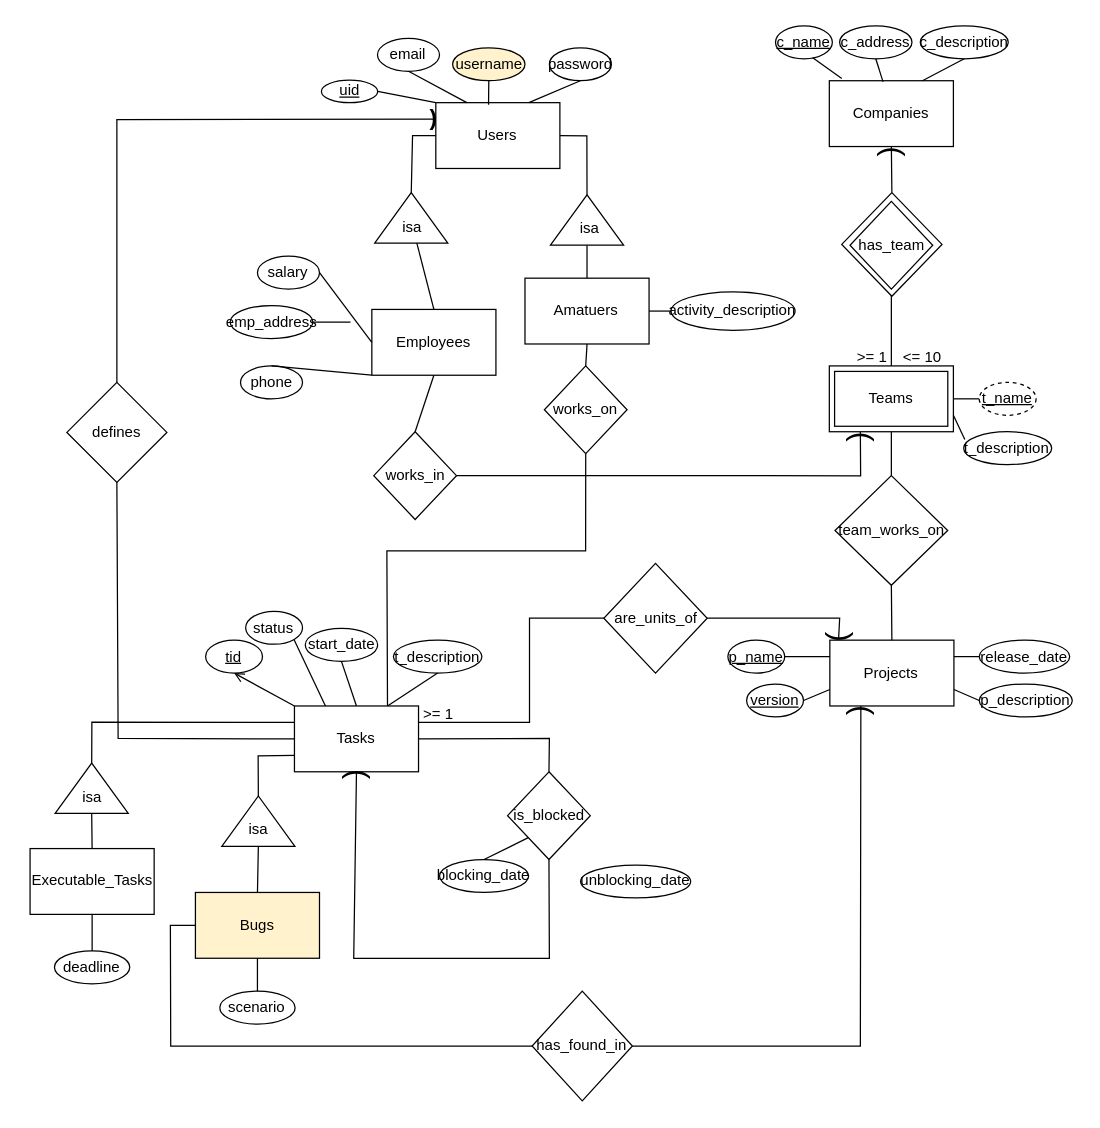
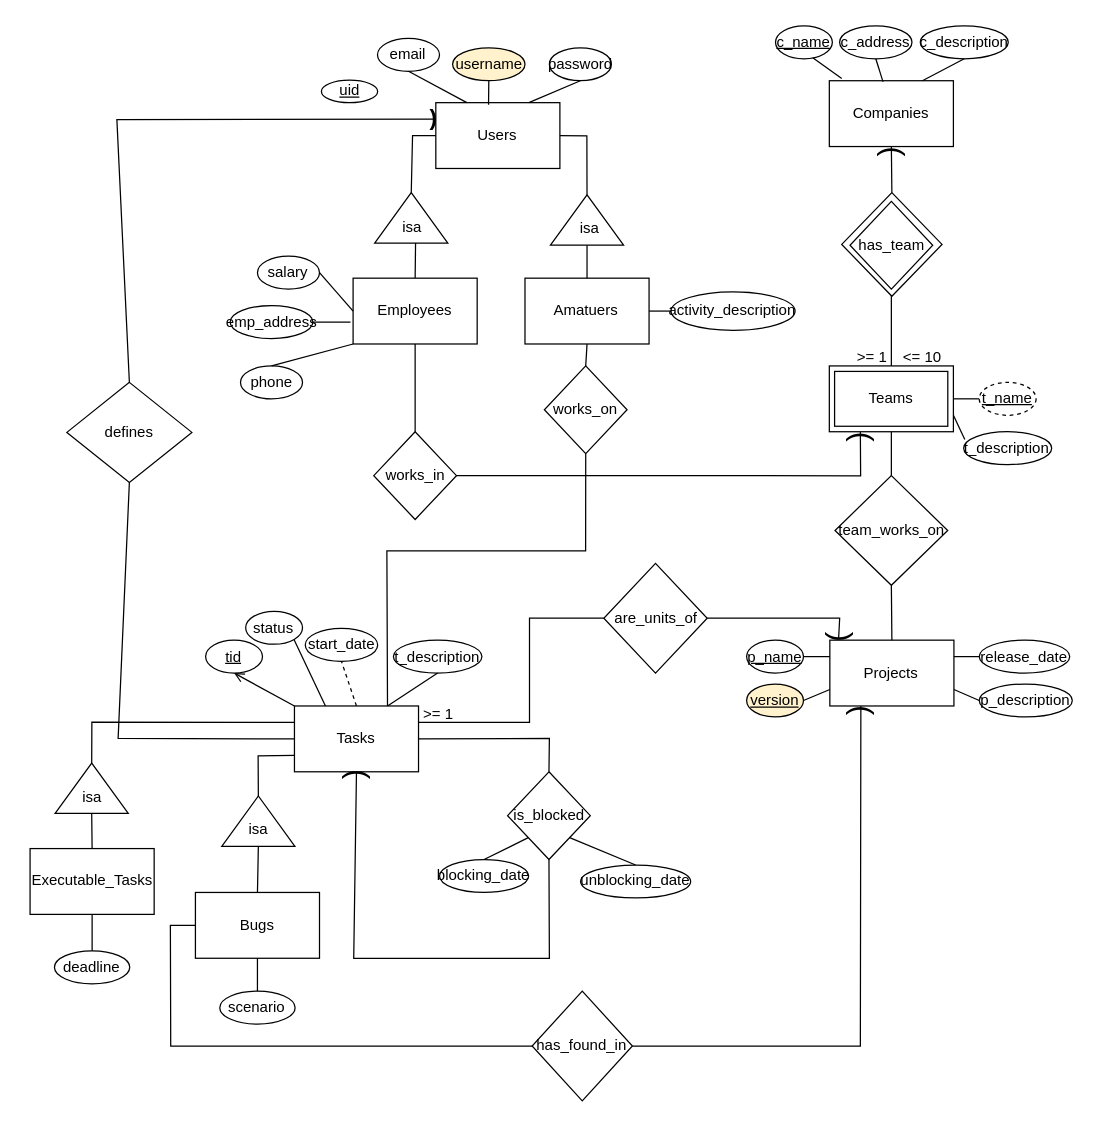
edge "uid" -- "Users": removed
node "Employees": moved (434, 342) -> (415, 311)
node "defines": size 100x100 -> 125x100
node "p_name": moved (756, 656) -> (775, 656)
edge "start_date" -- "Tasks": style solid -> dashed
node "version": fillcolor #ffffff -> #fff2cc
edge "is_blocked" -- "unblocking_date": added
node "Bugs": fillcolor #fff2cc -> #ffffff
